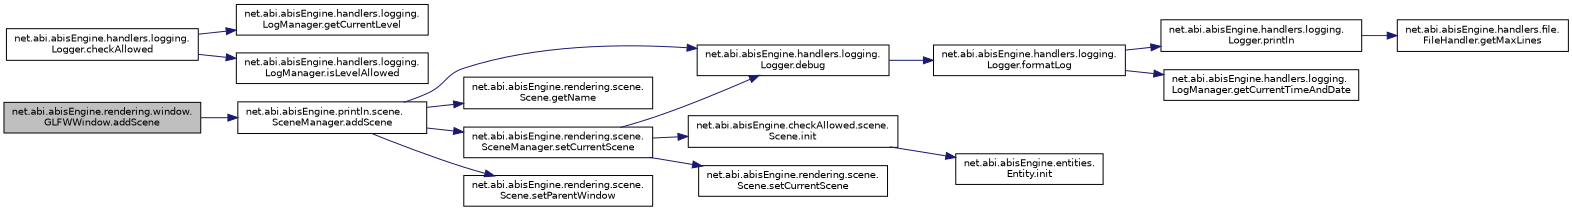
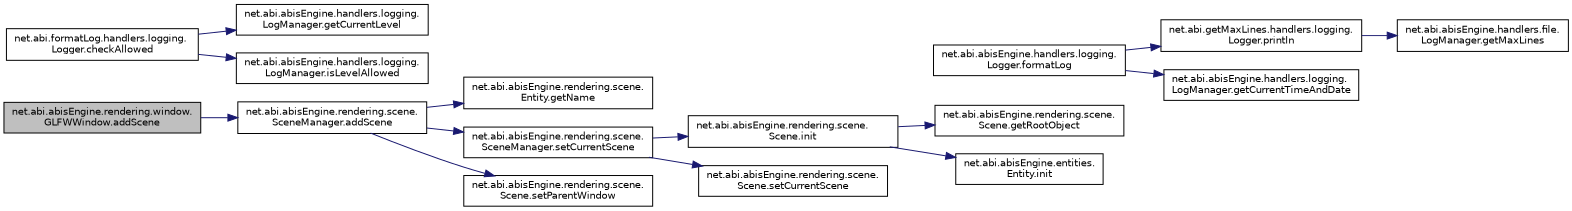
node "net.abi.abisEngine.handlers.logging. Logger.println": label "net.abi.abisEngine.handlers.logging. Logger.println" -> "net.abi.getMaxLines.handlers.logging. Logger.println"
node "net.abi.abisEngine.handlers.file. FileHandler.getMaxLines": label "net.abi.abisEngine.handlers.file. FileHandler.getMaxLines" -> "net.abi.abisEngine.handlers.file. LogManager.getMaxLines"
node "net.abi.abisEngine.handlers.logging. Logger.checkAllowed": label "net.abi.abisEngine.handlers.logging. Logger.checkAllowed" -> "net.abi.formatLog.handlers.logging. Logger.checkAllowed"
node "net.abi.abisEngine.handlers.logging. Logger.debug": removed
node "net.abi.abisEngine.rendering.scene. Scene.getName": label "net.abi.abisEngine.rendering.scene. Scene.getName" -> "net.abi.abisEngine.rendering.scene. Entity.getName"
node "net.abi.abisEngine.println.scene. SceneManager.addScene": label "net.abi.abisEngine.println.scene. SceneManager.addScene" -> "net.abi.abisEngine.rendering.scene. SceneManager.addScene"
node "net.abi.abisEngine.rendering.scene. Scene.getRootObject": added
node "net.abi.abisEngine.checkAllowed.scene. Scene.init": label "net.abi.abisEngine.checkAllowed.scene. Scene.init" -> "net.abi.abisEngine.rendering.scene. Scene.init"
